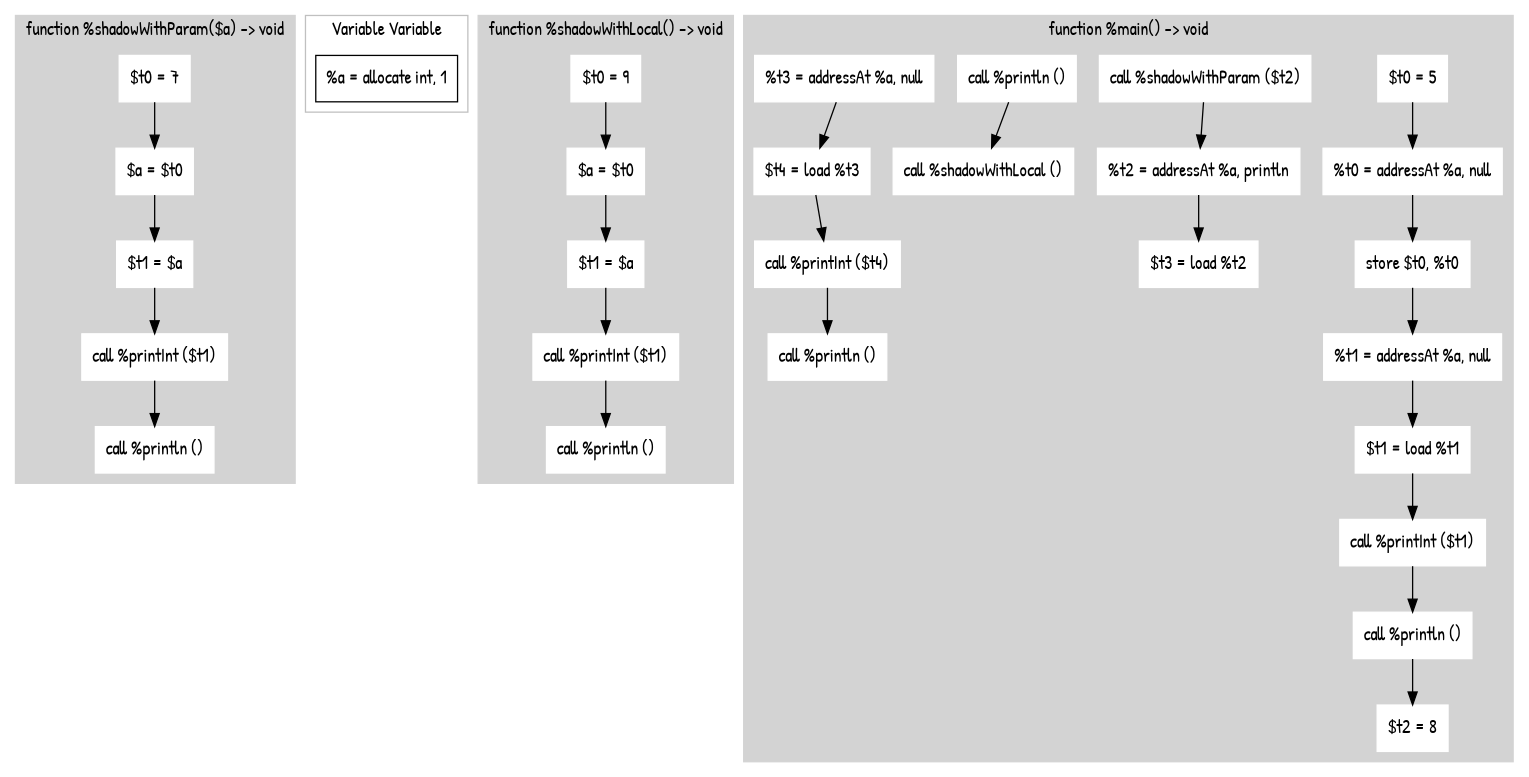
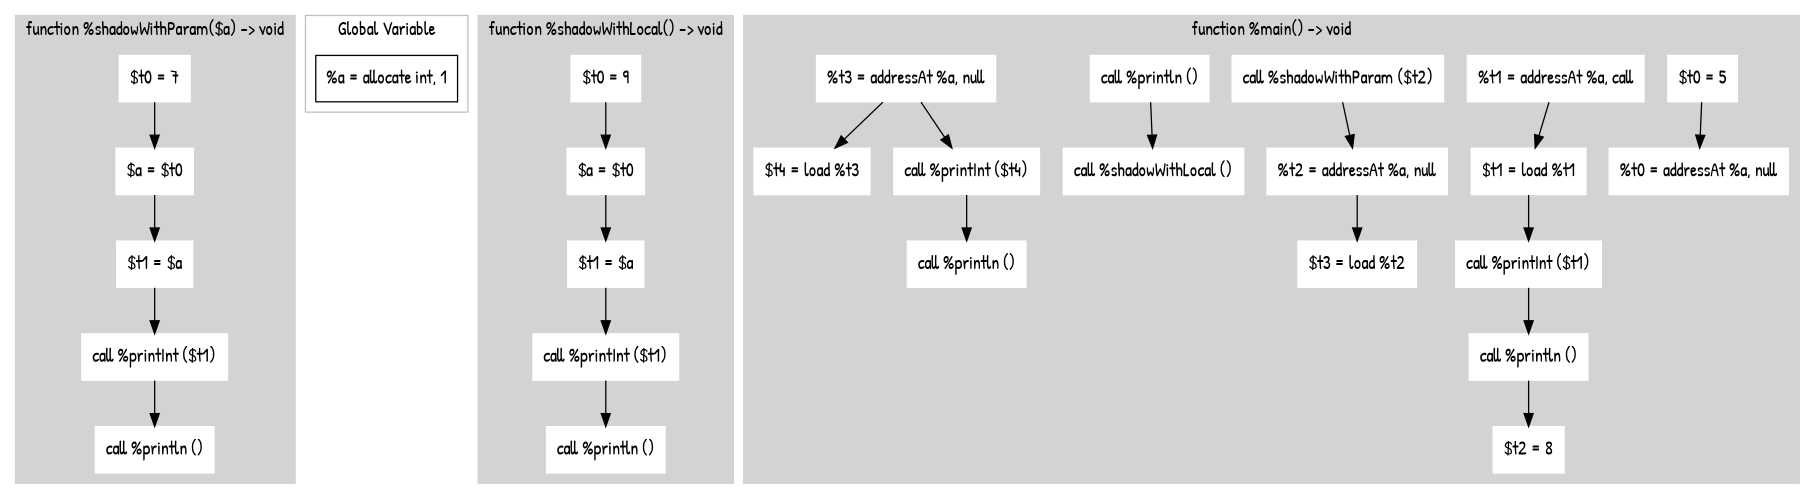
cluster "Variable Variable": label "Variable Variable" -> "Global Variable"
node "%t2 = addressAt %a, println": label "%t2 = addressAt %a, println" -> "%t2 = addressAt %a, null"
edge "$t4 = load %t3" -> "call %printInt ($t4)": now "%t3 = addressAt %a, null" -> "call %printInt ($t4)"
node "store $t0, %t0": removed
node "%t1 = addressAt %a, null": label "%t1 = addressAt %a, null" -> "%t1 = addressAt %a, call"
